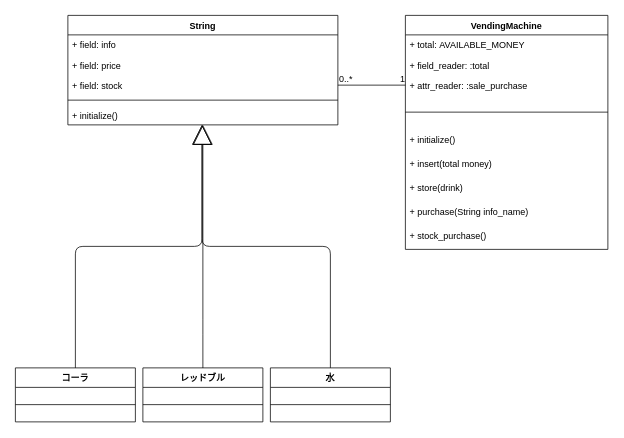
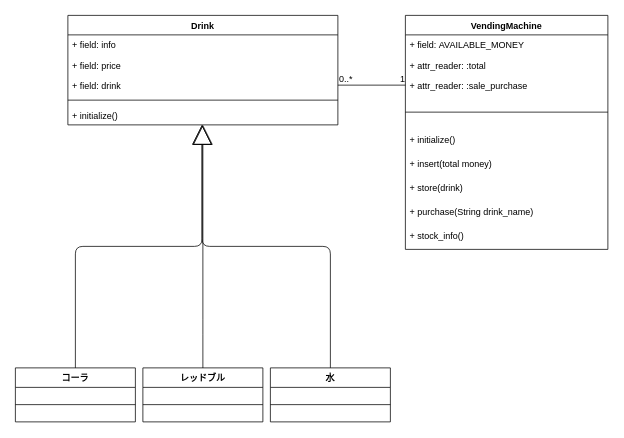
node "String": label "String" -> "Drink"
node "+ total: AVAILABLE_MONEY": label "+ total: AVAILABLE_MONEY" -> "+ field: AVAILABLE_MONEY"
node "+ field_reader: :total": label "+ field_reader: :total" -> "+ attr_reader: :total"
node "+ field: stock": label "+ field: stock" -> "+ field: drink"
node "+ purchase(String info_name)": label "+ purchase(String info_name)" -> "+ purchase(String drink_name)"
node "+ stock_purchase()": label "+ stock_purchase()" -> "+ stock_info()"
